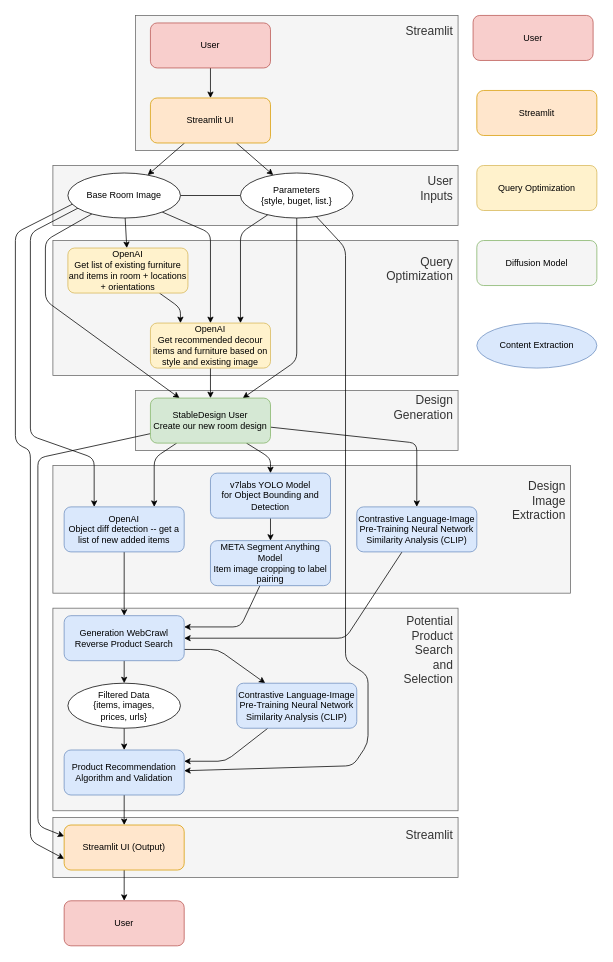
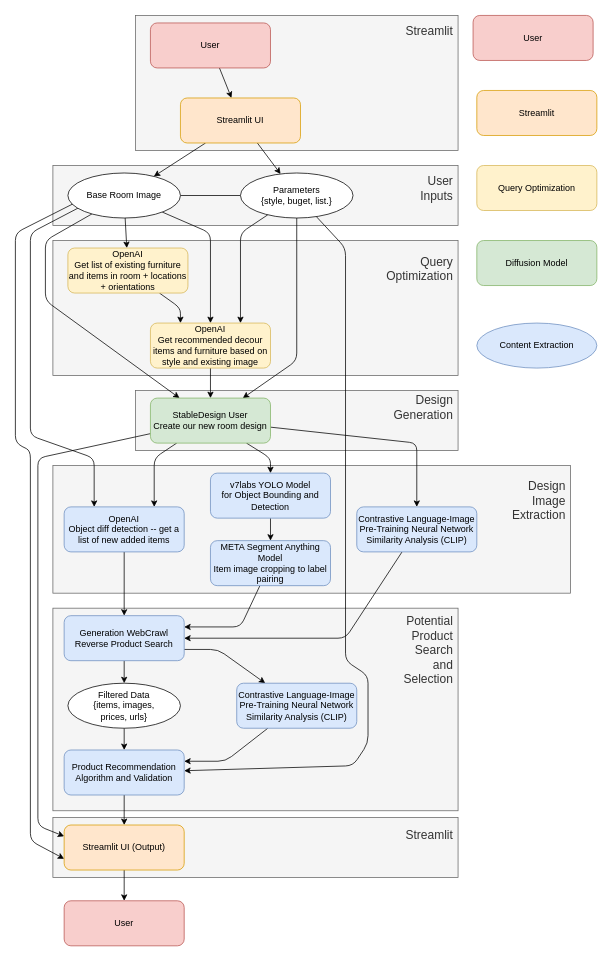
node "Streamlit UI": moved (210, 120) -> (240, 120)
node "Diffusion Model": fillcolor #f5f5f5 -> #d5e8d4
